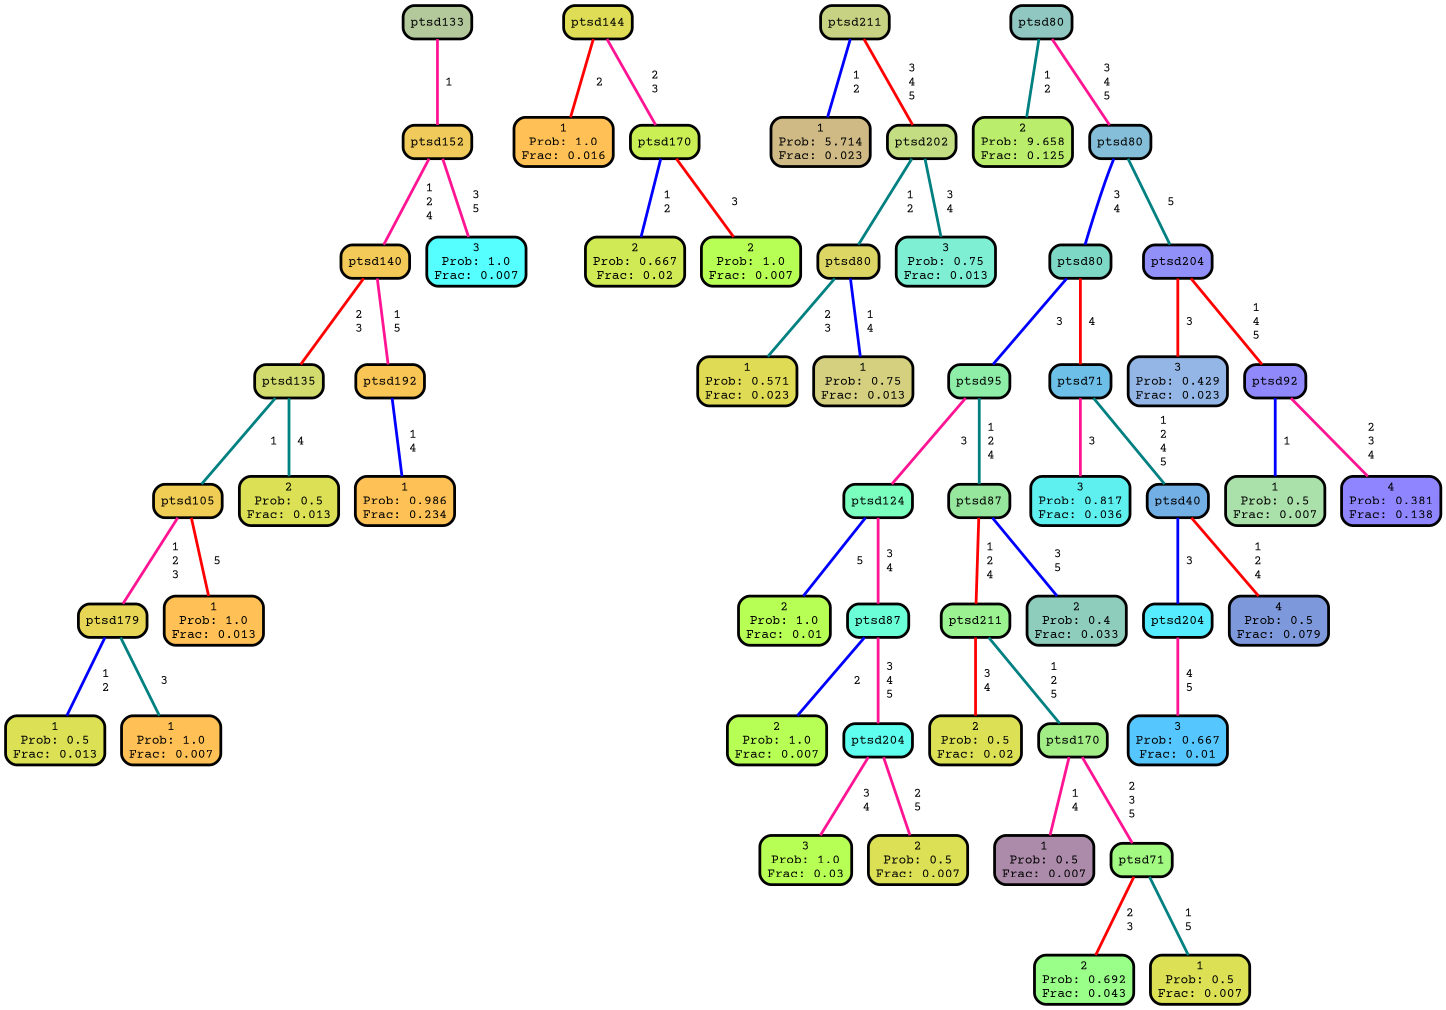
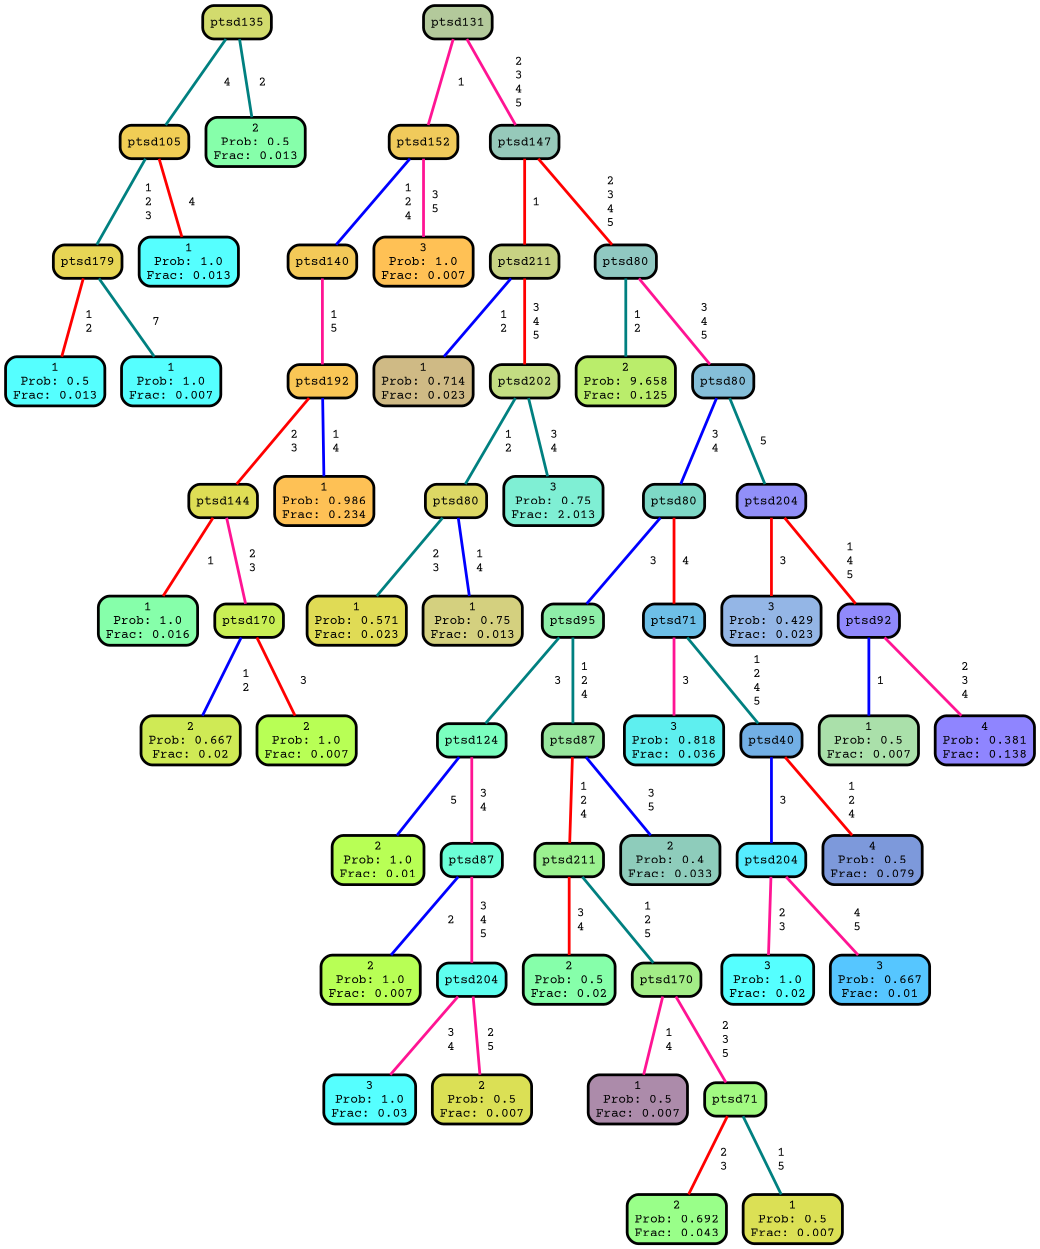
node "ptsd133": label "ptsd133" -> "ptsd131"
edge "ptsd144" -- "1 Prob: 1.0 Frac: 0.016": label " 2" -> " 1"
node "ptsd147": added
node "1 Prob: 1.0 Frac: 0.016": fillcolor #ffc155 -> #86ffaa
node "1 Prob: 5.714 Frac: 0.023": label "1 Prob: 5.714 Frac: 0.023" -> "1 Prob: 0.714 Frac: 0.023"
edge "ptsd152" -- "ptsd140": color deeppink -> blue
node "3 Prob: 1.0 Frac: 0.007": fillcolor #55ffff -> #ffc155
node "3 Prob: 0.75 Frac: 0.013": label "3 Prob: 0.75 Frac: 0.013" -> "3 Prob: 0.75 Frac: 2.013"
edge "ptsd140" -- "ptsd135": removed, label "2 3"
edge "ptsd135" -- "ptsd105": label " 1" -> " 4"
edge "ptsd192" -- "ptsd144": added, label "2 3"
edge "ptsd135" -- "2 Prob: 0.5 Frac: 0.013": label " 4" -> " 2"
edge "ptsd95" -- "ptsd124": color deeppink -> teal
node "2 Prob: 0.5 Frac: 0.013": fillcolor #dbe055 -> #86ffaa
node "3 Prob: 0.817 Frac: 0.036": label "3 Prob: 0.817 Frac: 0.036" -> "3 Prob: 0.818 Frac: 0.036"
edge "ptsd105" -- "ptsd179": color deeppink -> teal
edge "ptsd105" -- "1 Prob: 1.0 Frac: 0.013": label " 5" -> " 4"
node "1 Prob: 1.0 Frac: 0.013": fillcolor #ffc155 -> #55ffff
edge "ptsd179" -- "1 Prob: 0.5 Frac: 0.013": color blue -> red
edge "ptsd179" -- "1 Prob: 1.0 Frac: 0.007": label " 3" -> " 7"
node "1 Prob: 0.5 Frac: 0.013": fillcolor #dbe055 -> #55ffff
node "1 Prob: 1.0 Frac: 0.007": fillcolor #ffc155 -> #55ffff
node "2 Prob: 0.5 Frac: 0.02": fillcolor #dbe055 -> #86ffaa
node "3 Prob: 1.0 Frac: 0.03": fillcolor #b8ff55 -> #55ffff
node "3 Prob: 1.0 Frac: 0.02": added
